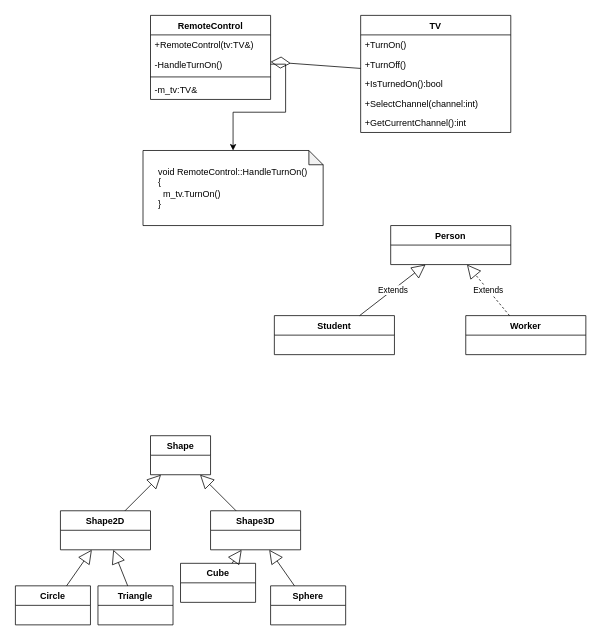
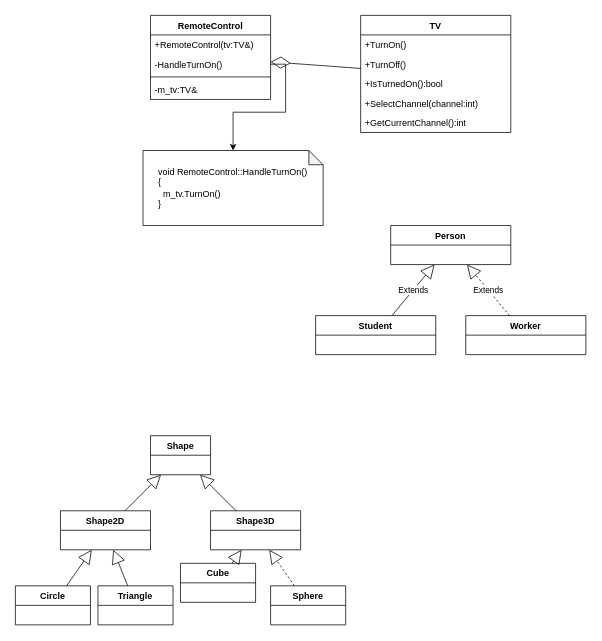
node "Student": moved (334, 335) -> (375, 335)
edge "Sphere" -> "Shape3D": style solid -> dashed
